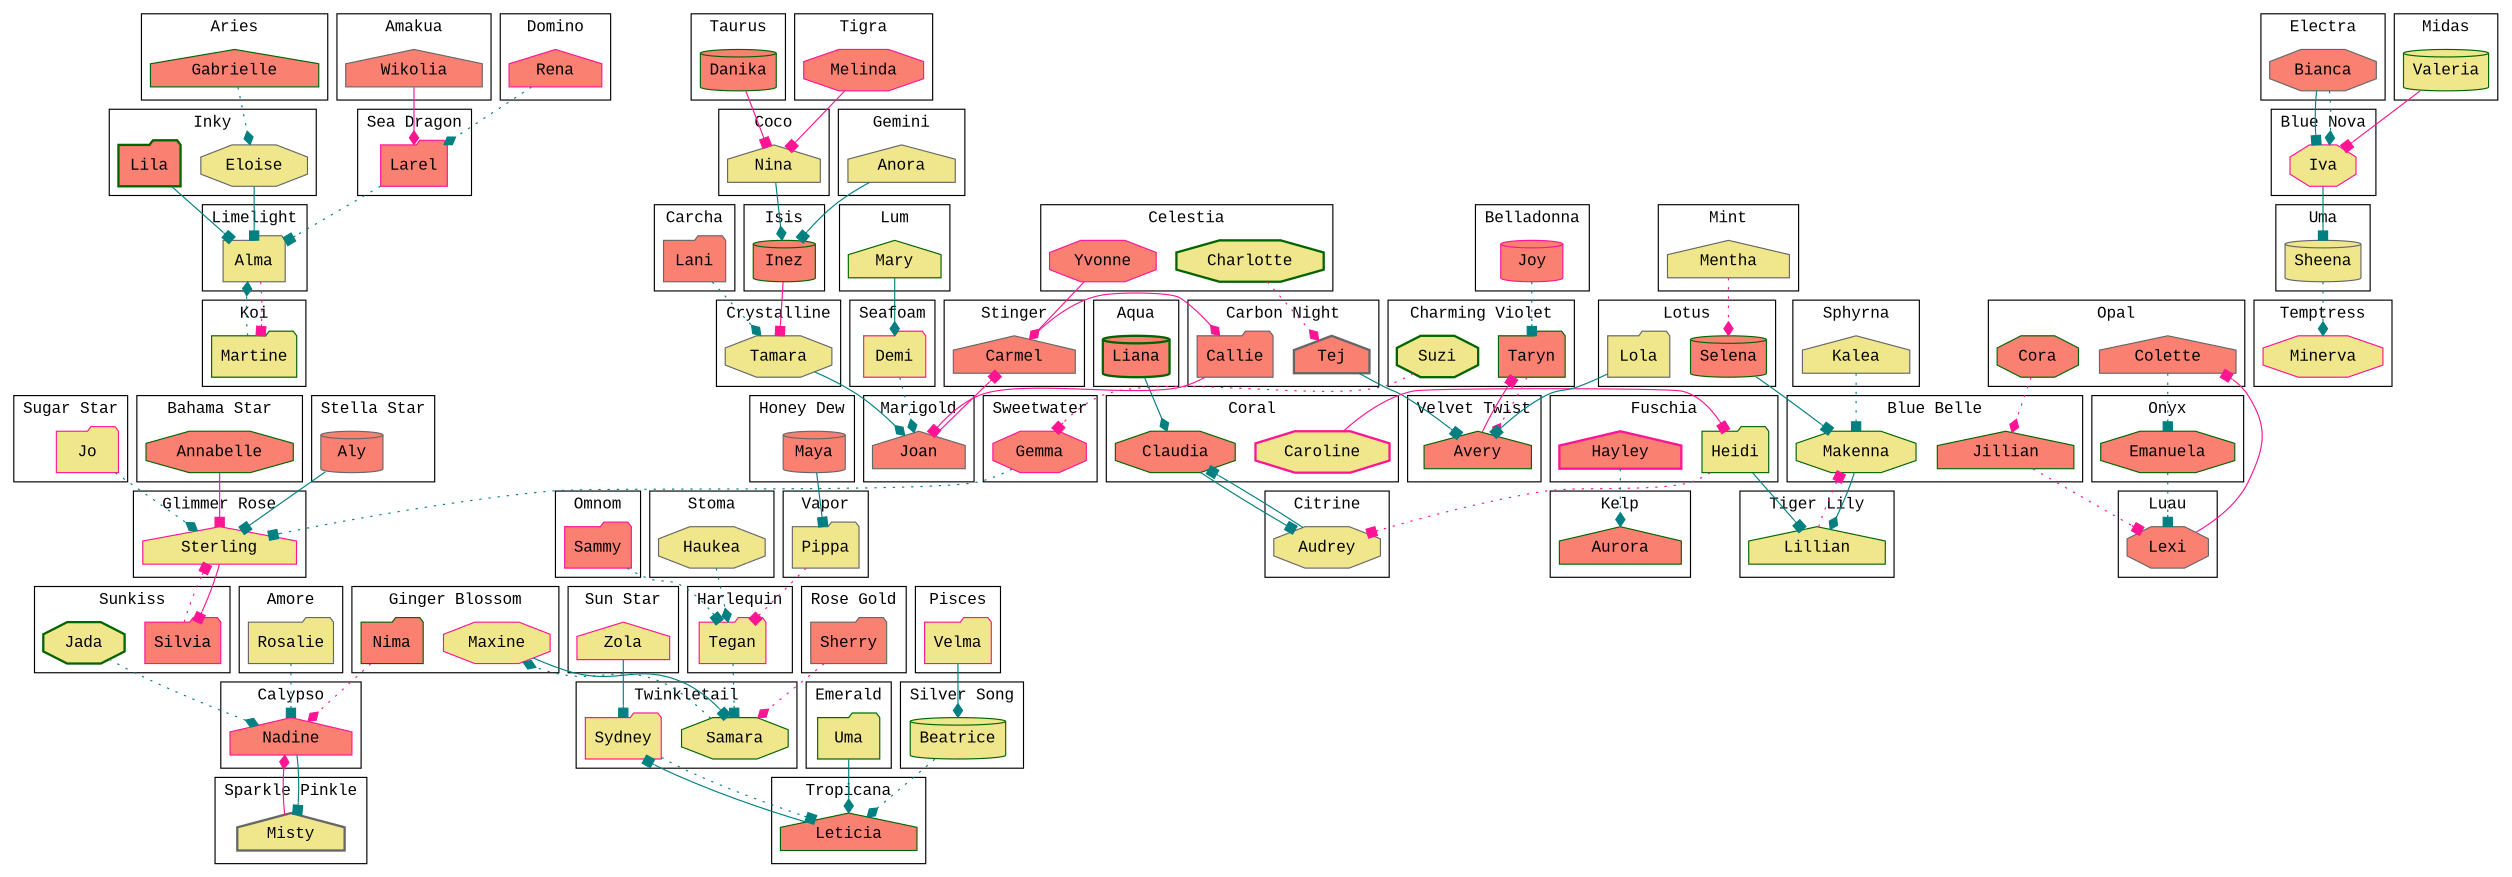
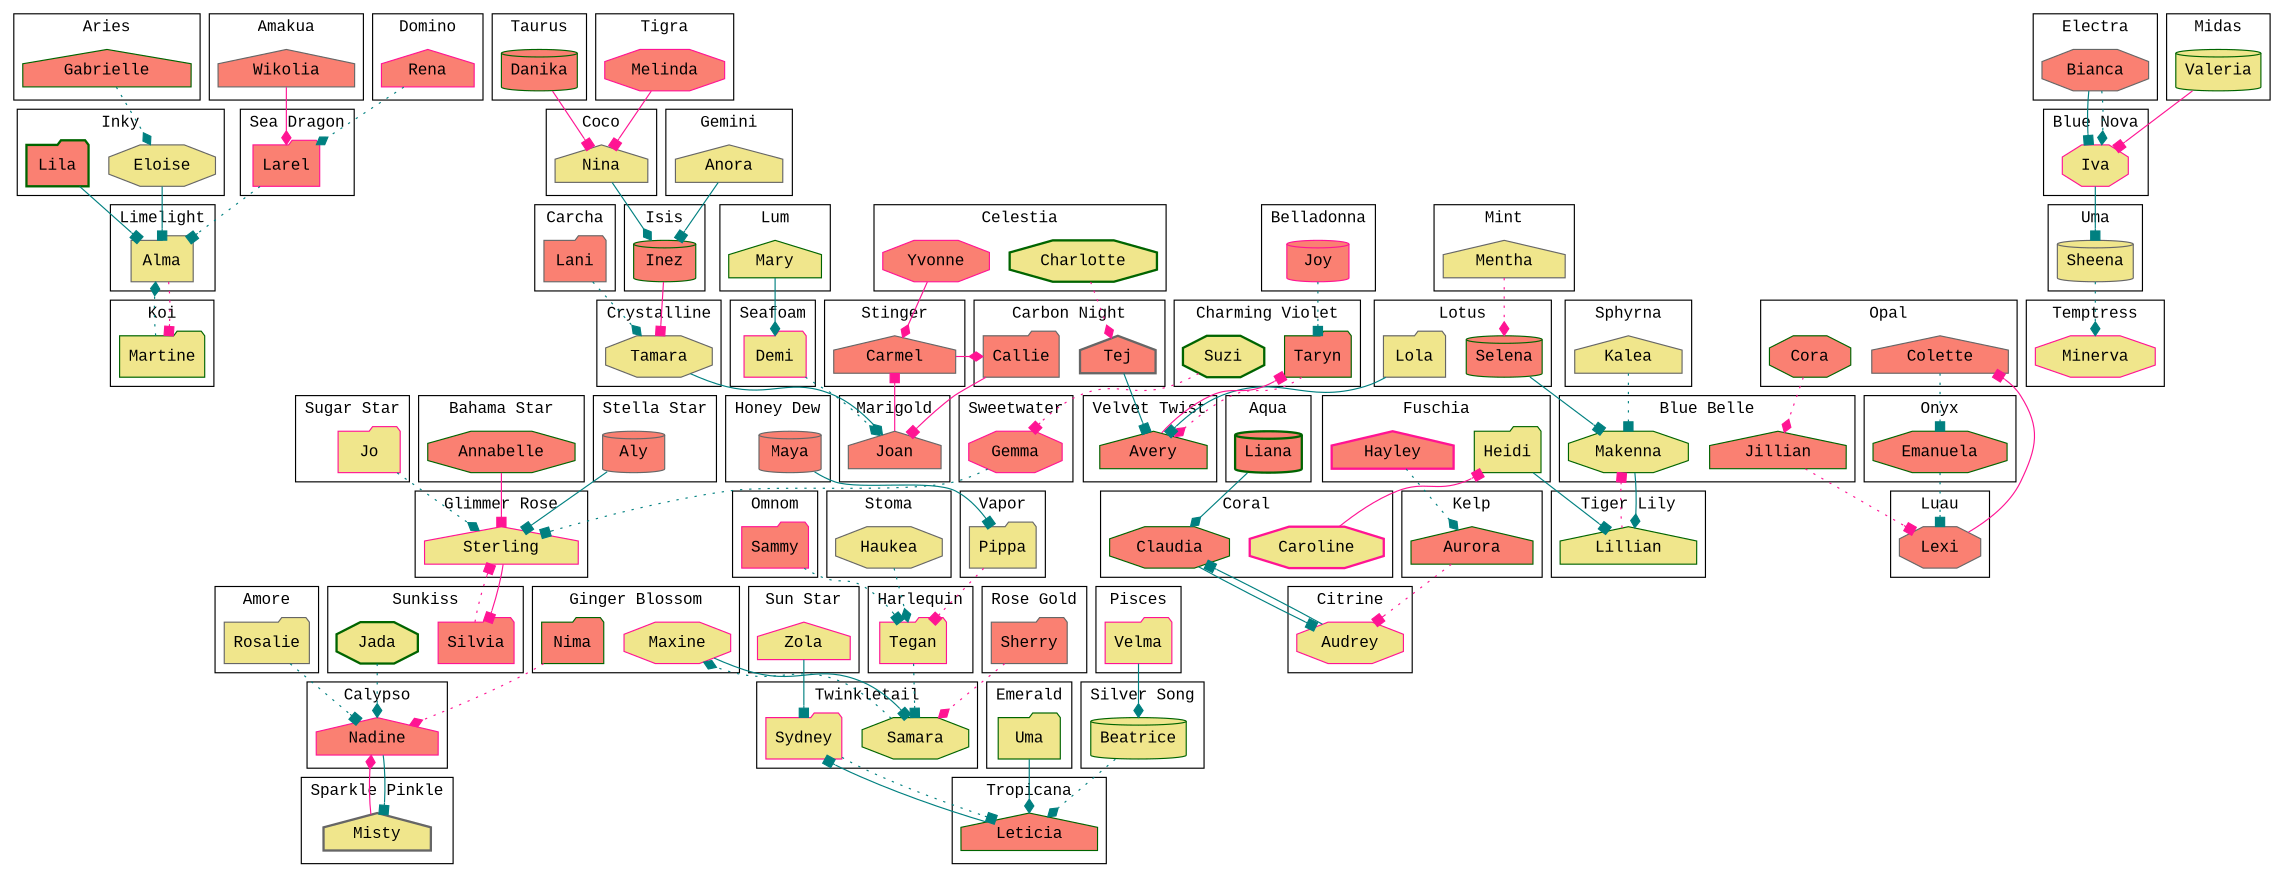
edge "Heidi" -> "Audrey": now "Aurora" -> "Audrey"
node "Audrey": color gray40 -> deeppink
